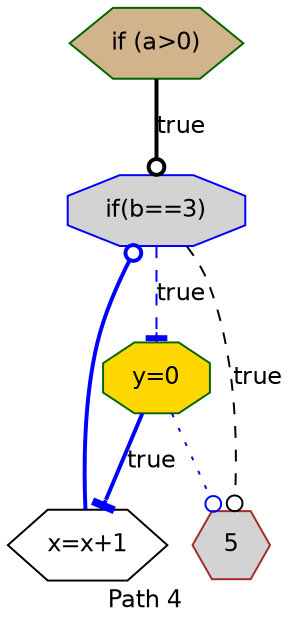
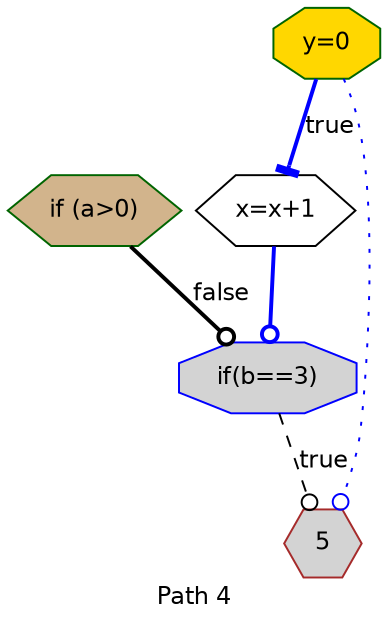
edge "if (a>0)" -> "if(b==3)": label "true" -> "false"
edge "if(b==3)" -> "y=0": removed, label "true"
